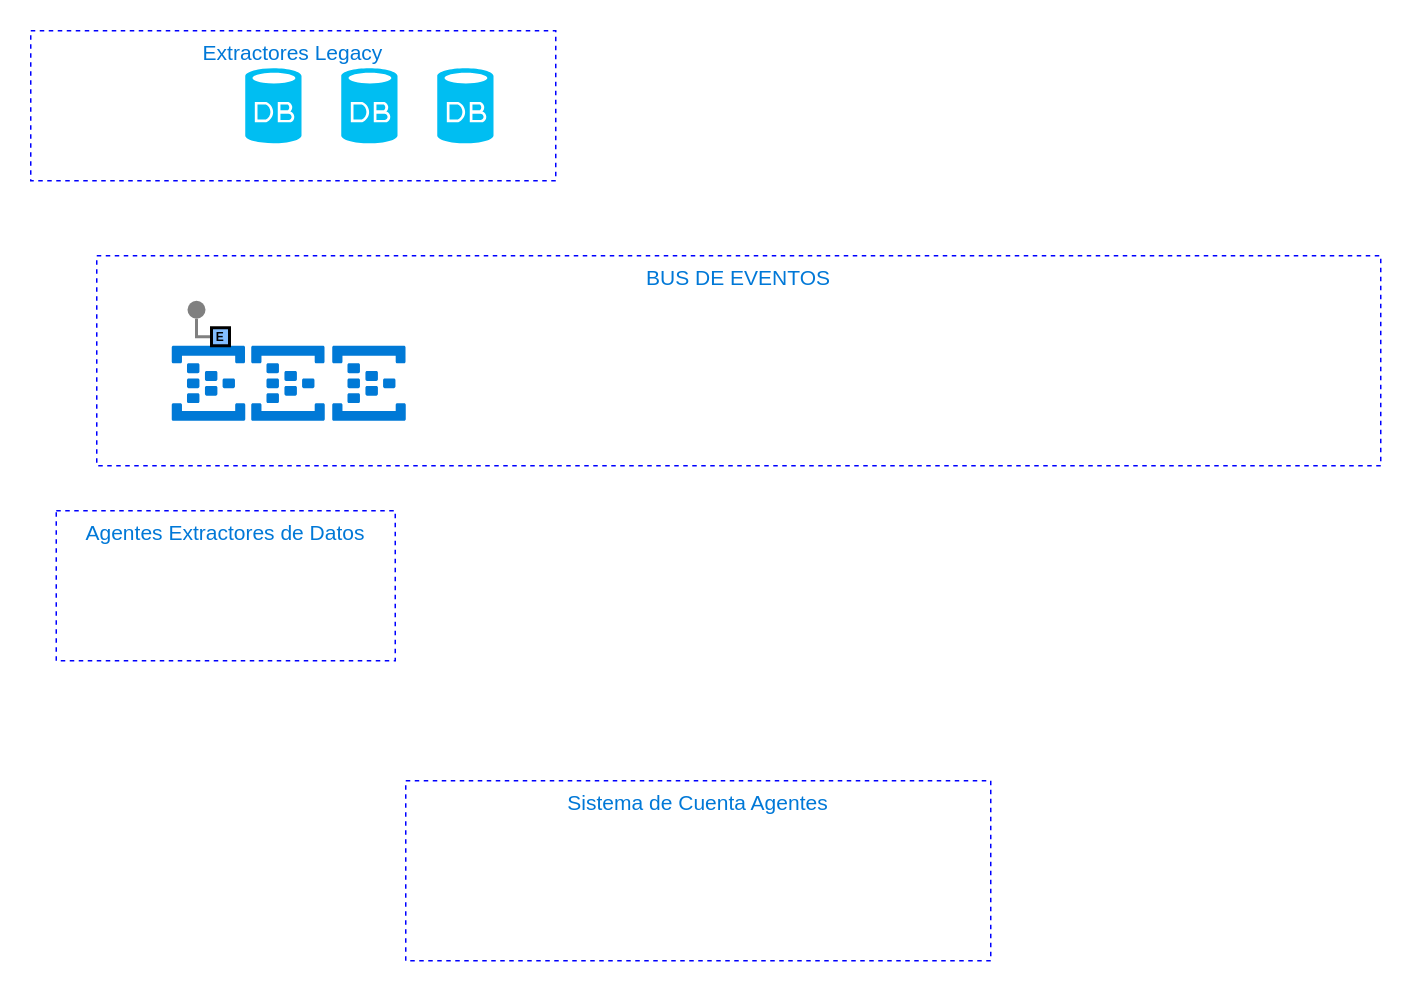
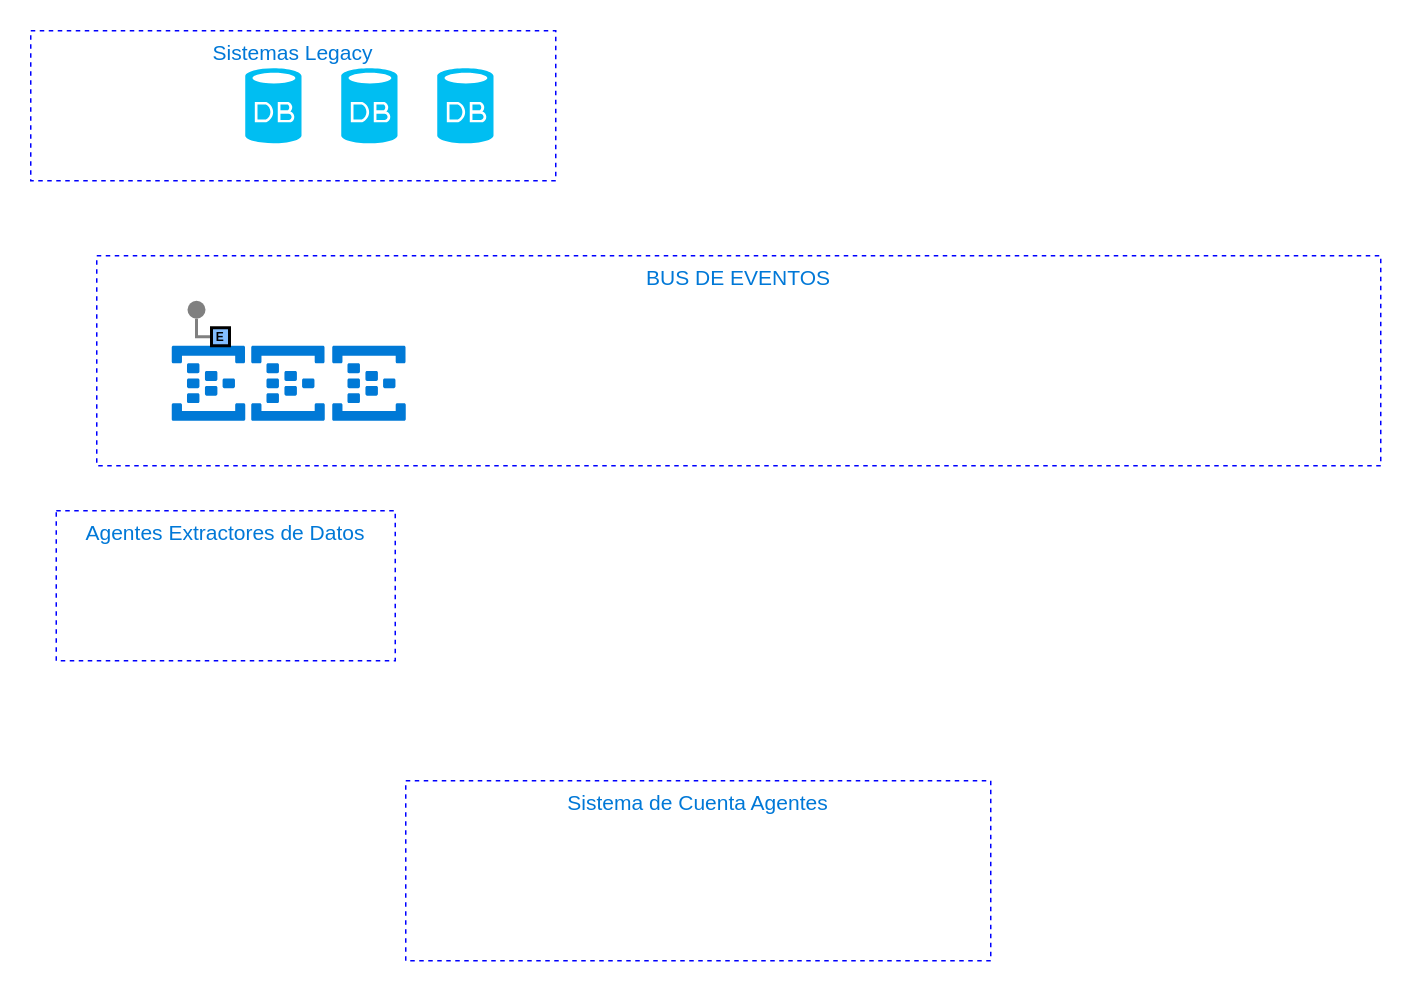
node "Extractores Legacy": label "Extractores Legacy" -> "Sistemas Legacy"
